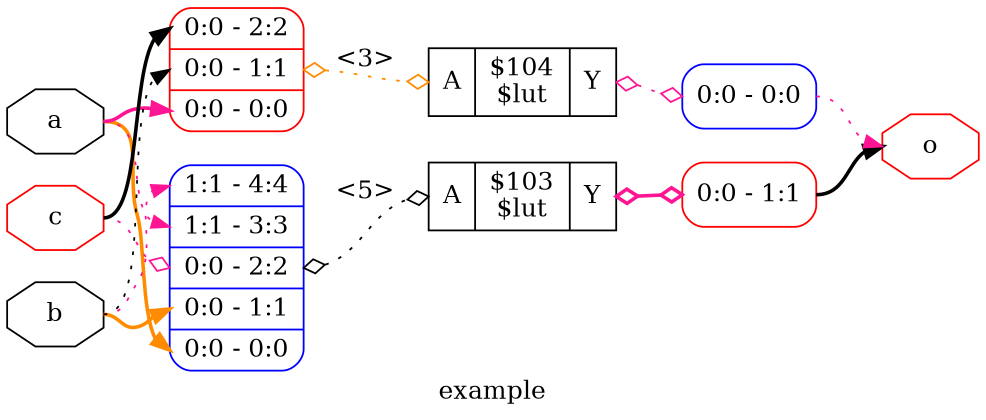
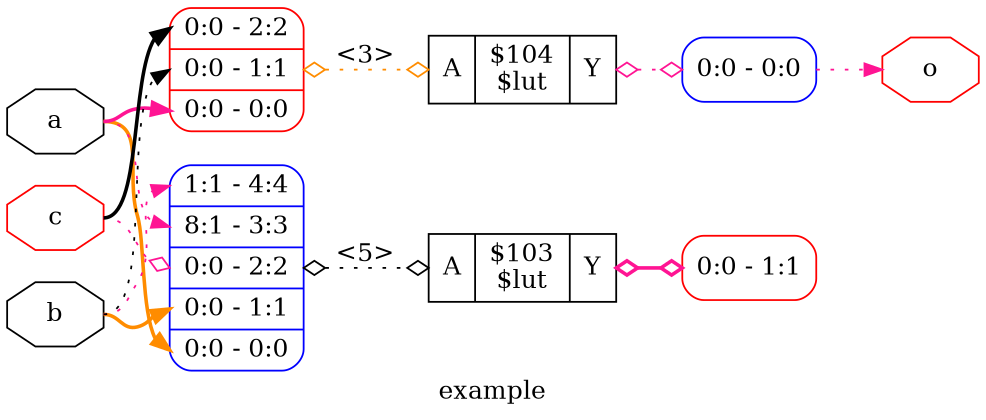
edge "0:0 - 1:1" -> "o": removed
node "1:1 - 4:4": text "1:1 - 3:3" -> "8:1 - 3:3"
